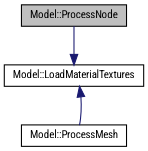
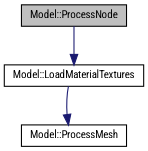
edge "Model::ProcessMesh" -> "Model::LoadMaterialTextures": reversed
